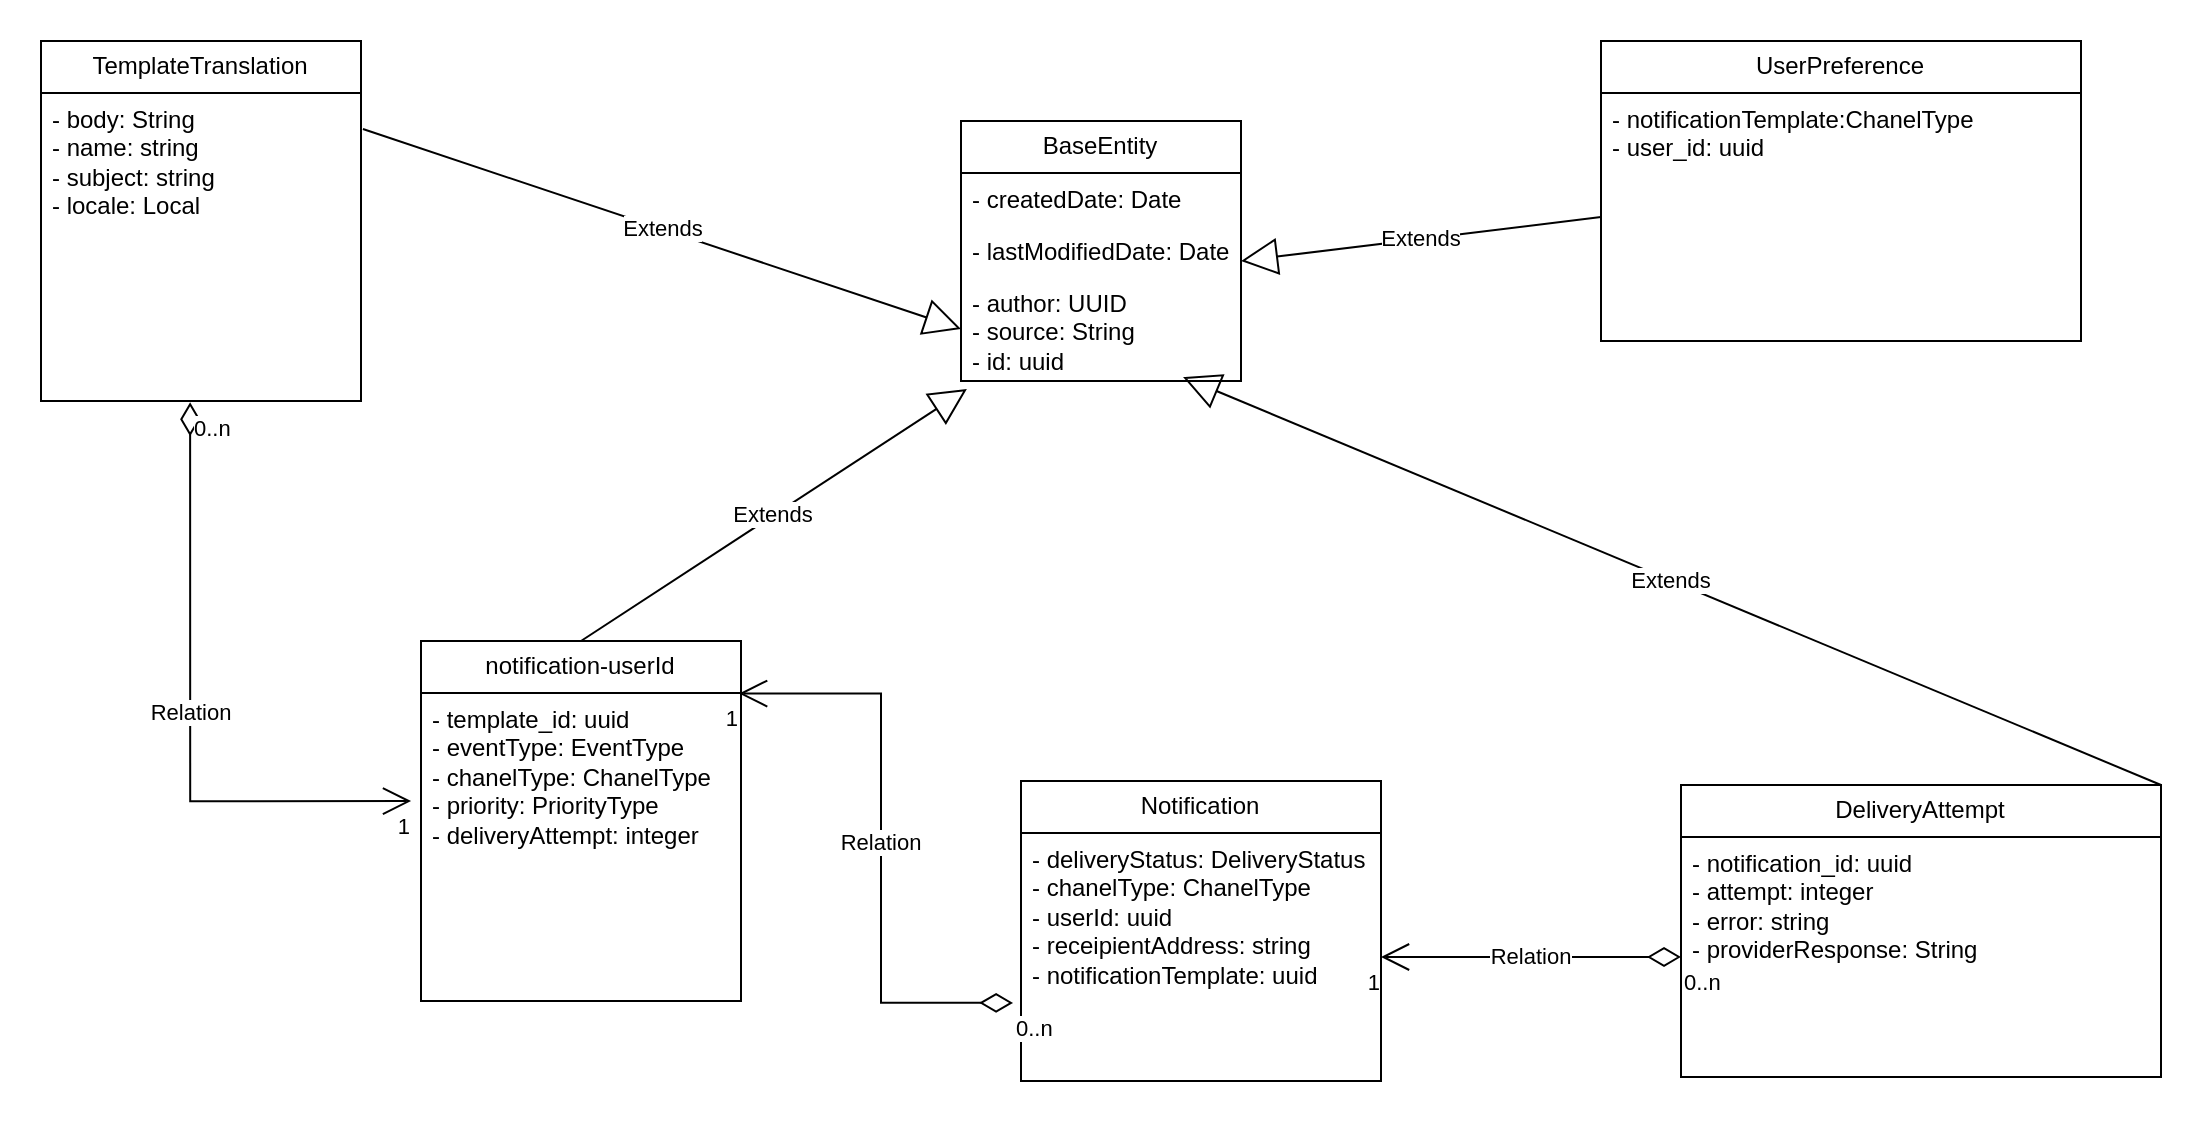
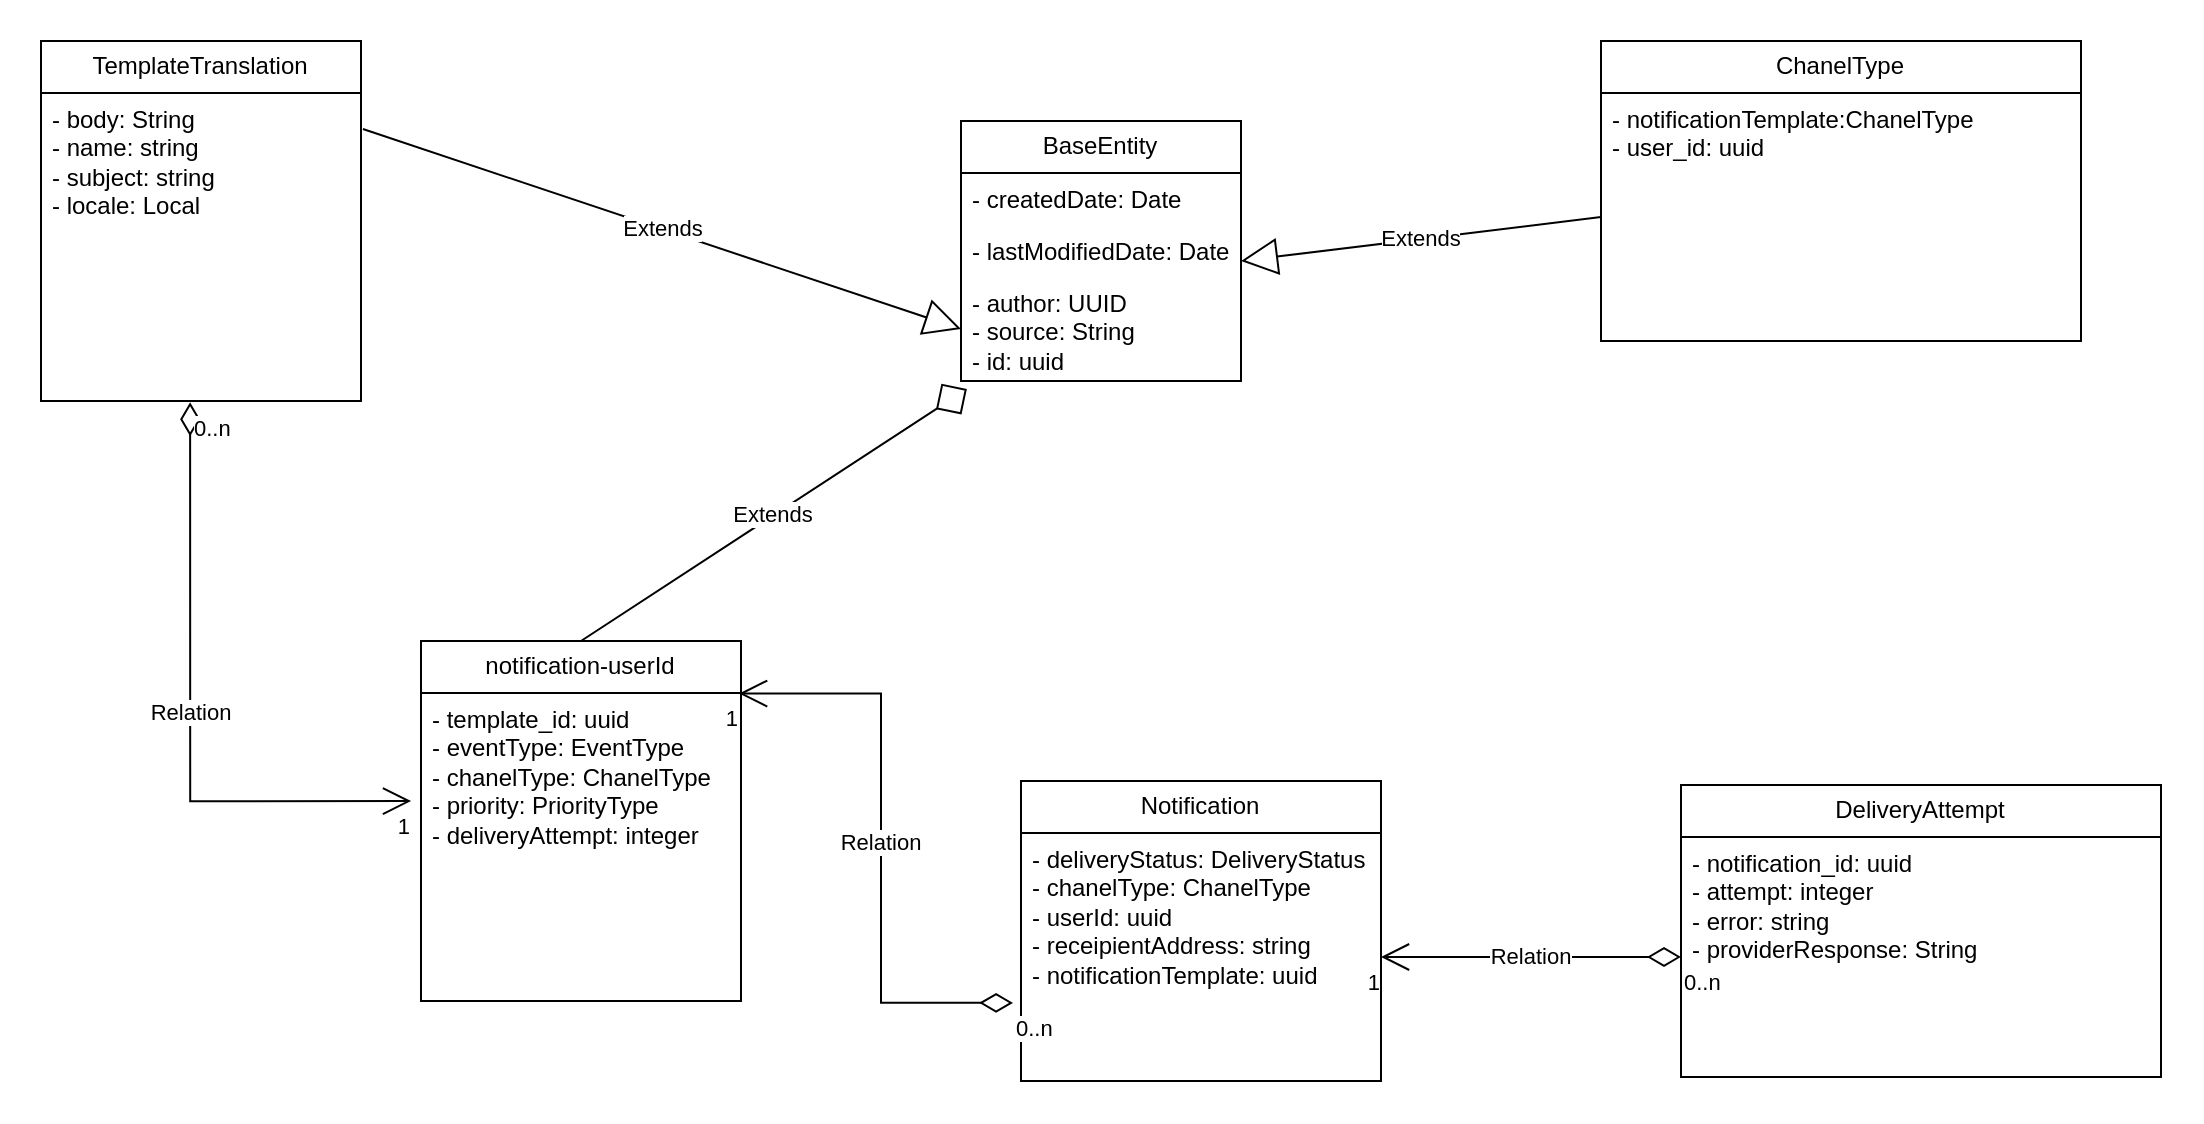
node "UserPreference": label "UserPreference" -> "ChanelType"
edge "notification-userId" -> "- author: UUID - source: String - id: uuid": arrowhead block -> diamond
edge "DeliveryAttempt" -> "- author: UUID - source: String - id: uuid": removed, label "Extends"
